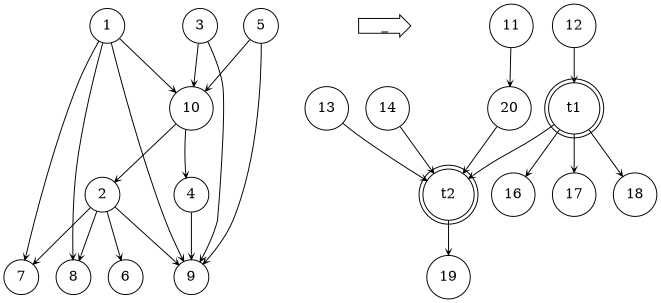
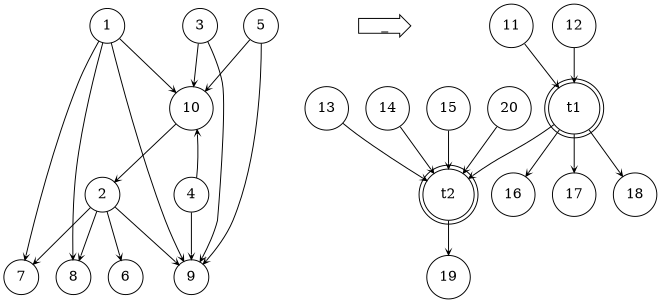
edge "11" -> "20": now "11" -> "t1"
node "15": added
edge "10" -> "4": reversed
